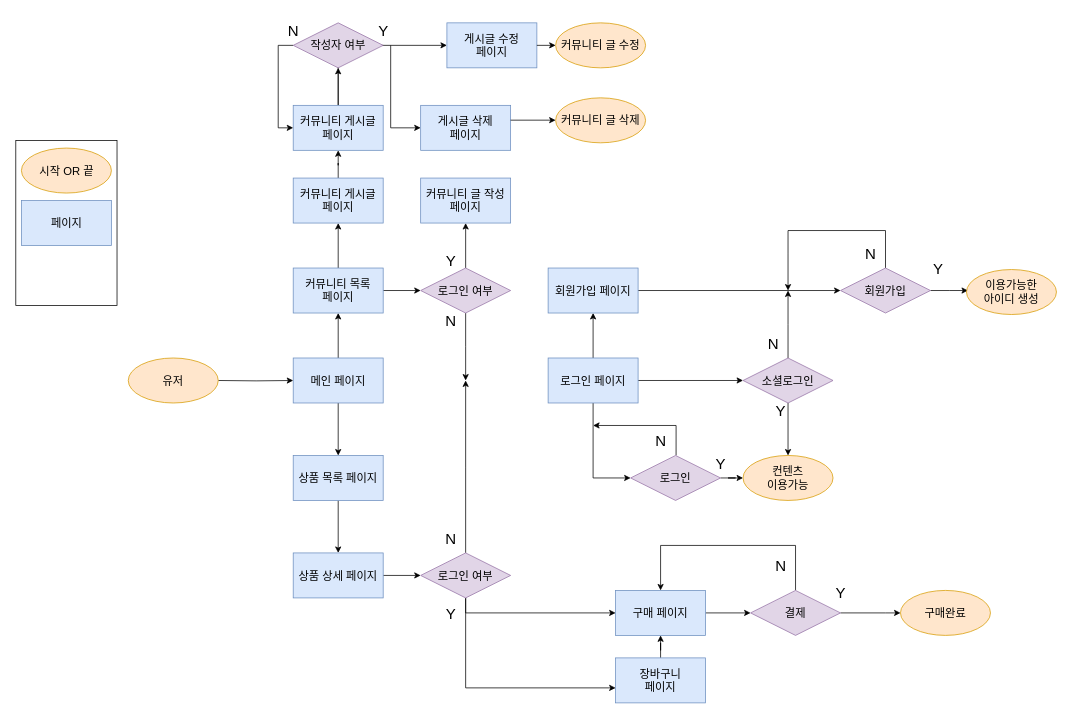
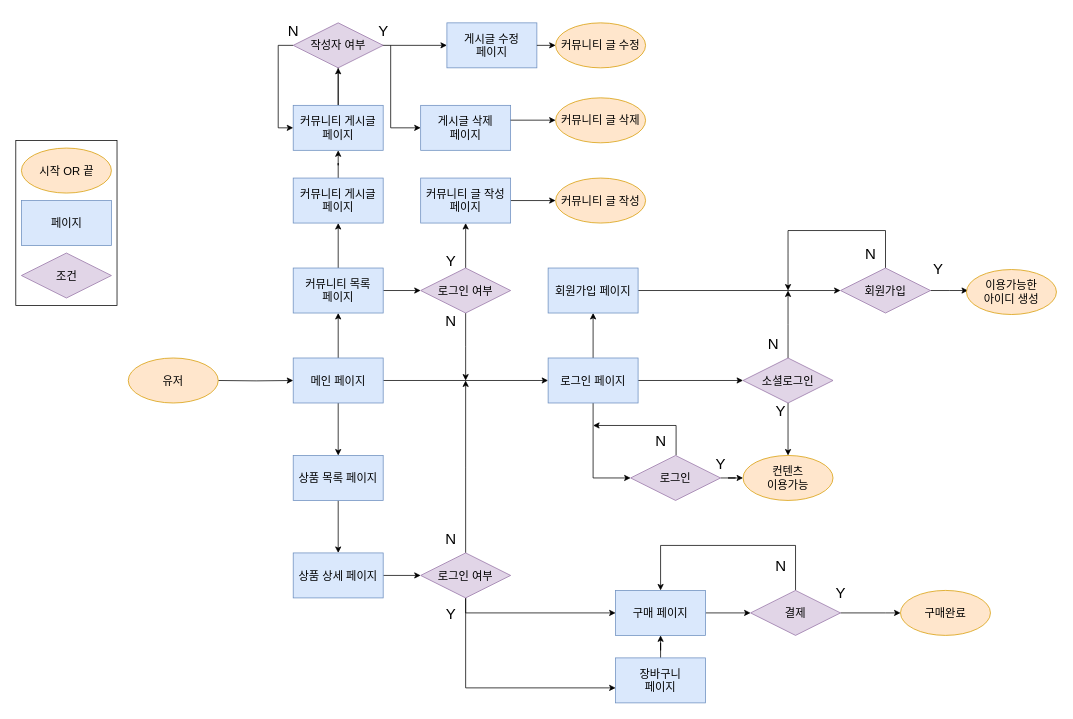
edge "커뮤니티 글 작성 페이지" -> "커뮤니티 글 작성": added
node "커뮤니티 글 작성": added
node "조건": added
edge "메인 페이지" -> "로그인 페이지": added
